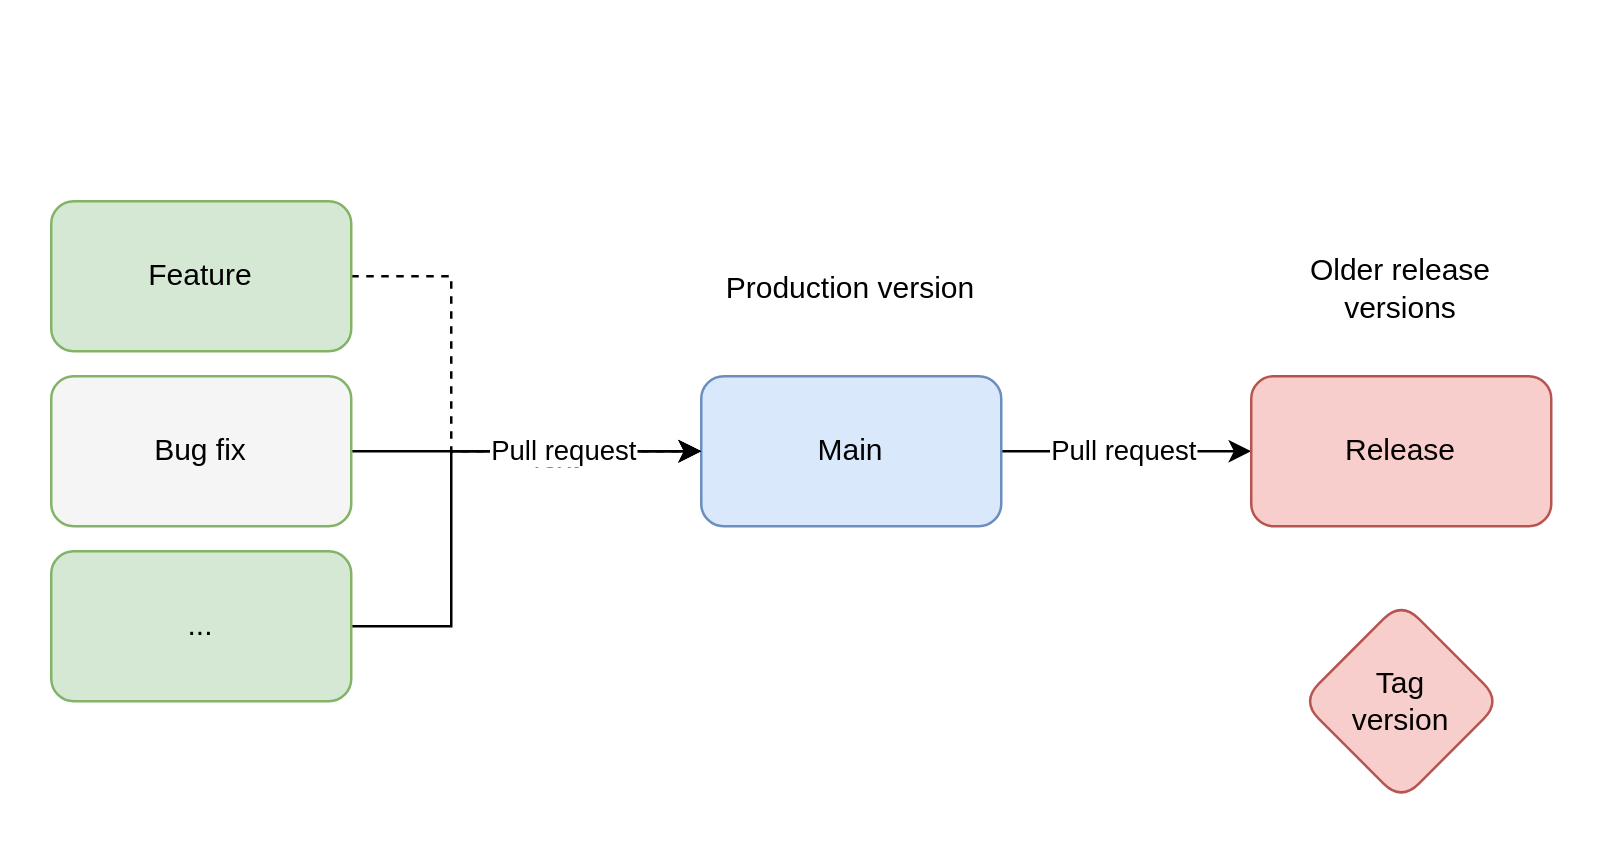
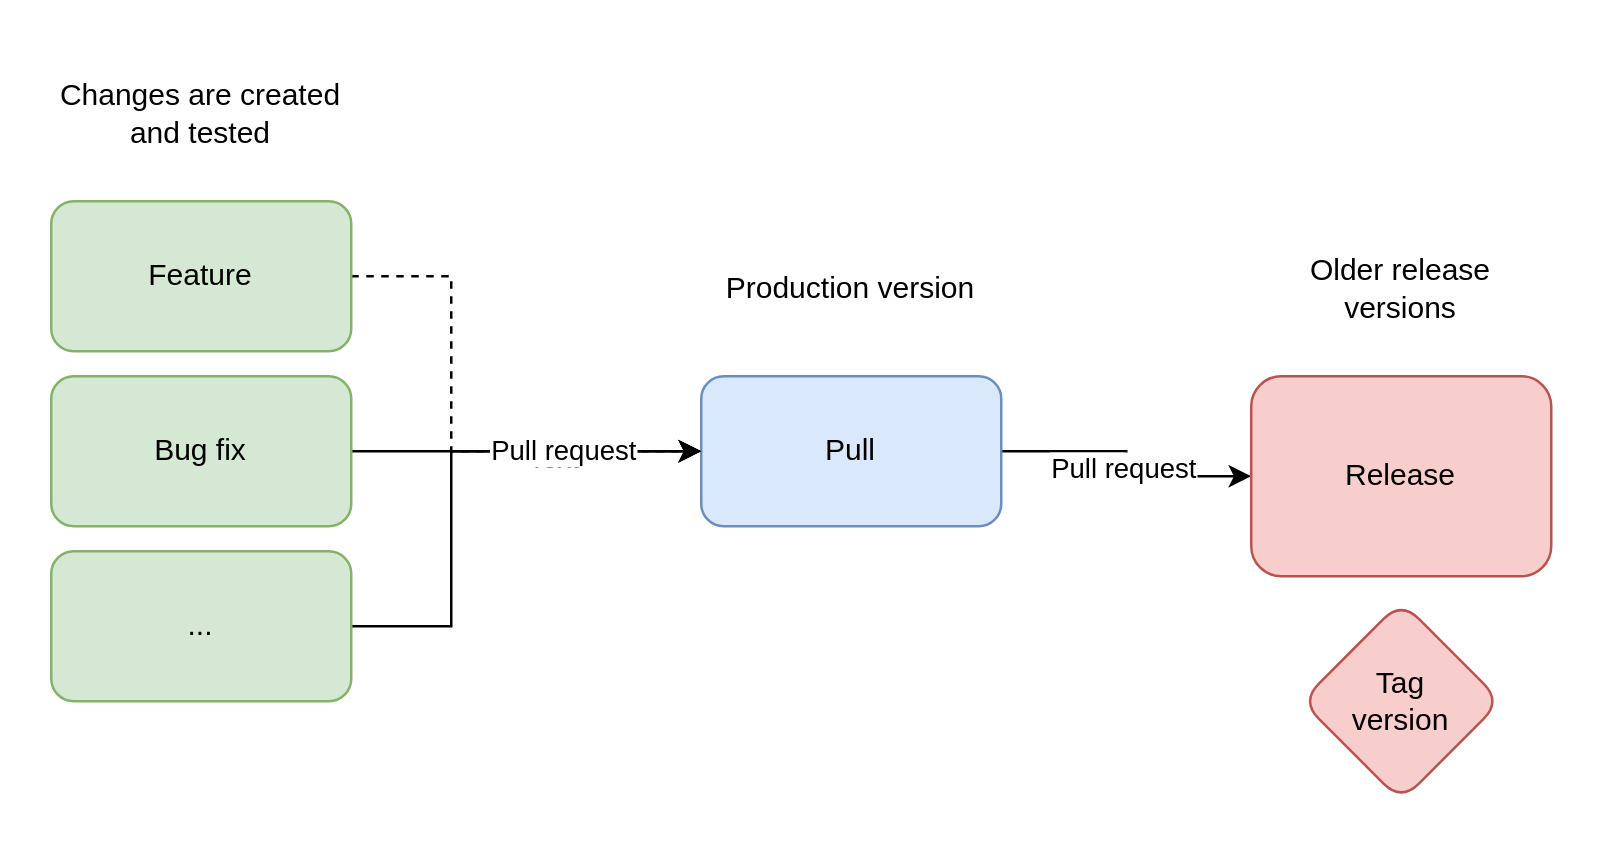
node "Changes are created and tested": added
node "Bug fix": fillcolor #f5f5f5 -> #d5e8d4
node "Main": label "Main" -> "Pull"
node "Release": size 300x150 -> 300x200
